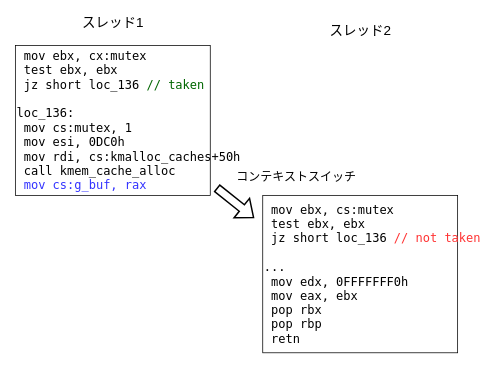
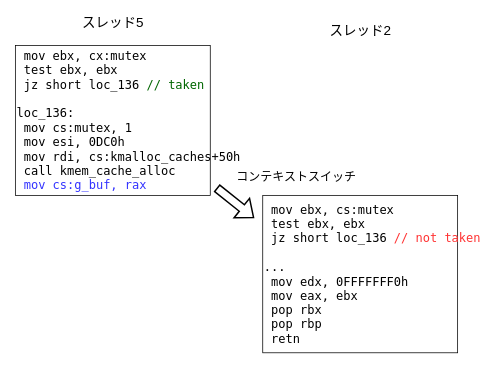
node "スレッド1": label "スレッド1" -> "スレッド5"
